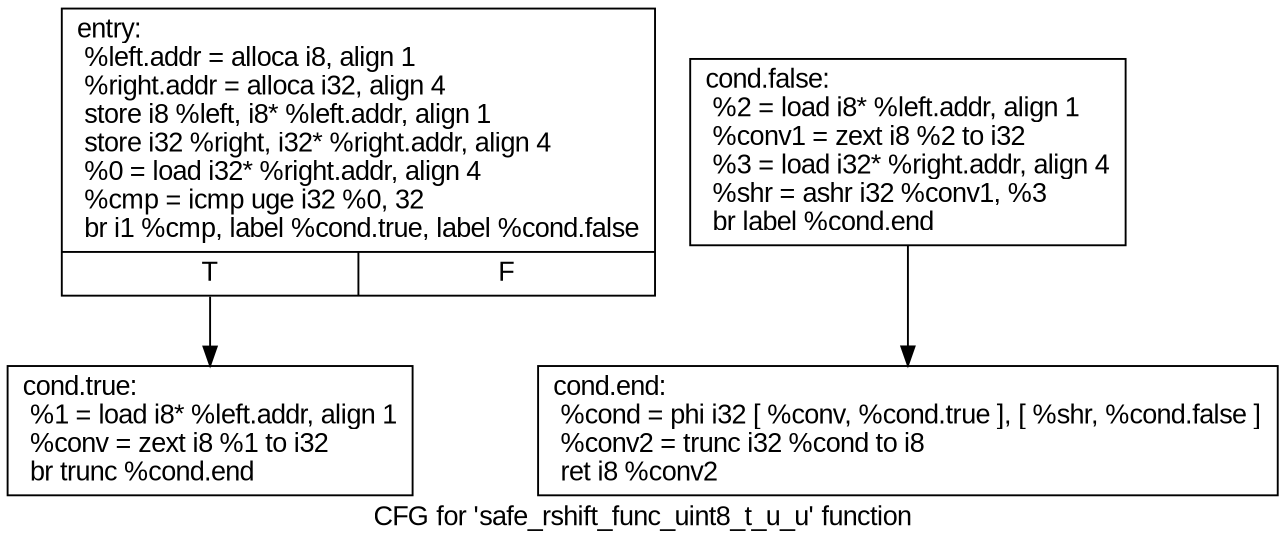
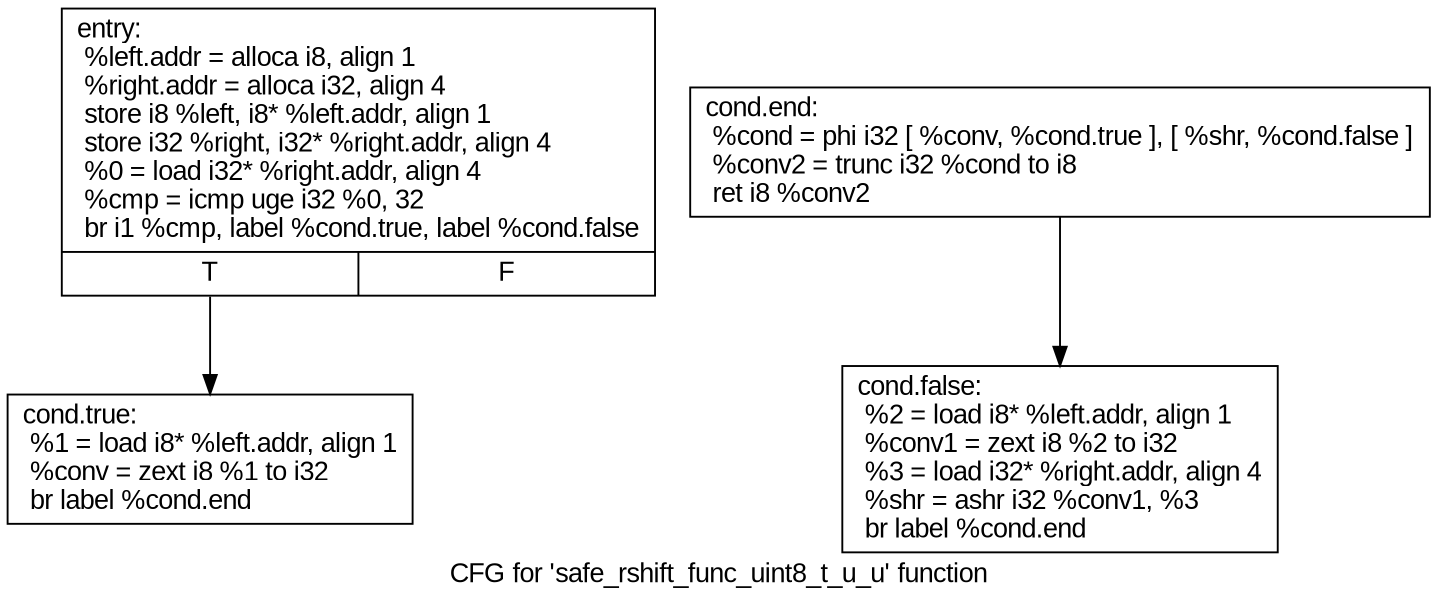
edge "cond.false:" -> "cond.end:": reversed
node "cond.true:": text "br trunc %cond.end" -> "br label %cond.end"
